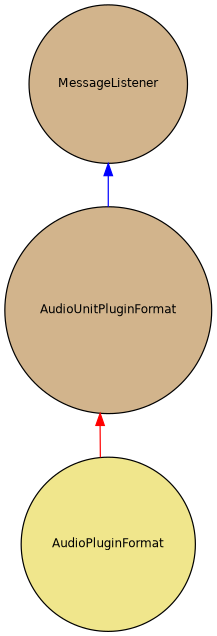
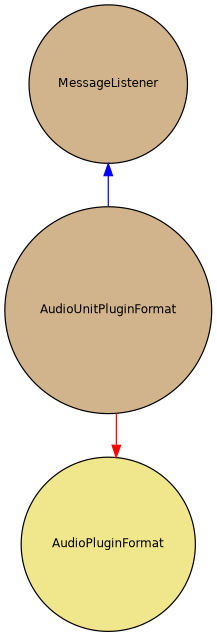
edge "AudioPluginFormat" -> "AudioUnitPluginFormat": reversed
